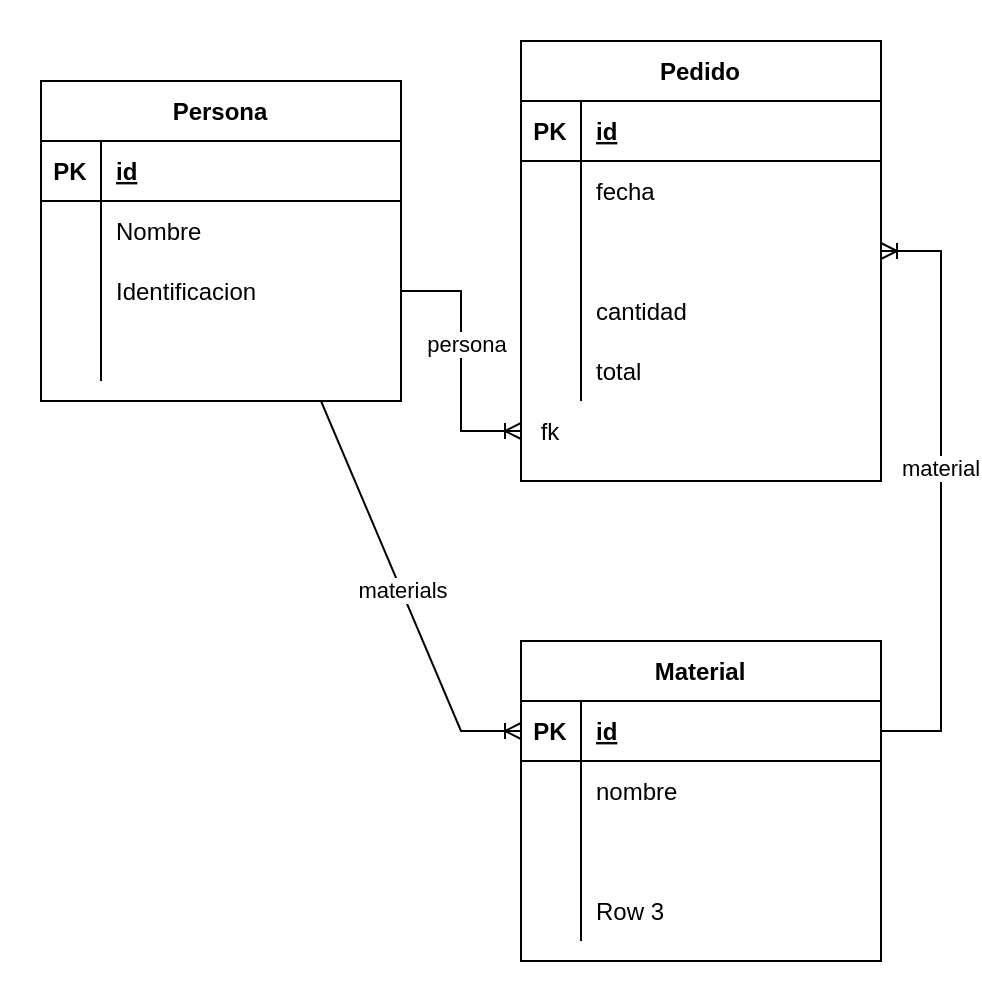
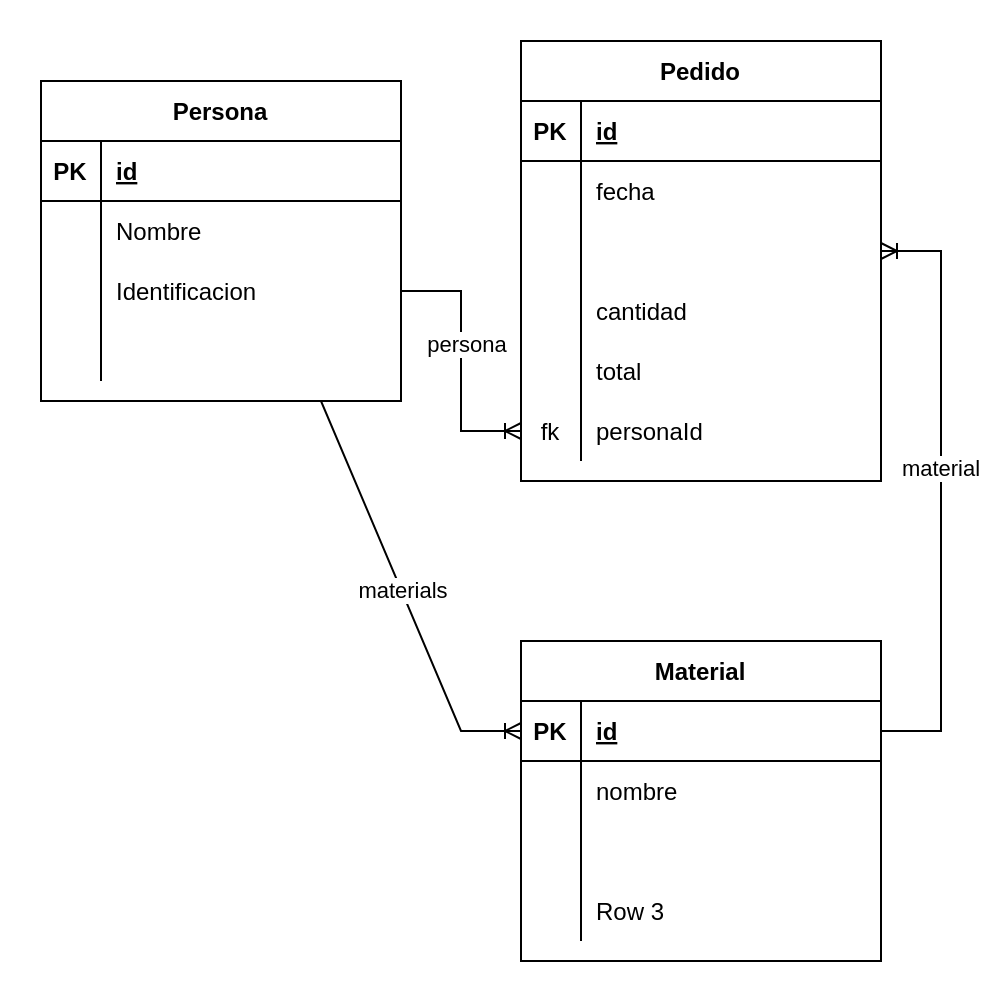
node "personaId": added
